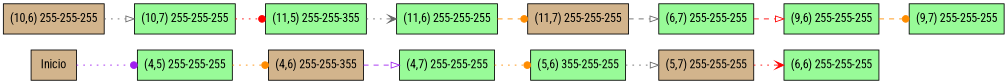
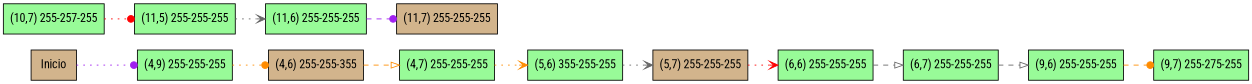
node "(10,6) 255-255-255": removed
node "(10,7) 255-255-255": label "(10,7) 255-255-255" -> "(10,7) 255-257-255"
node "(11,5) 255-255-355": label "(11,5) 255-255-355" -> "(11,5) 255-255-255"
edge "(11,6) 255-255-255" -> "(11,7) 255-255-255": color darkorange -> purple
edge "(11,7) 255-255-255" -> "(6,7) 255-255-255": now "(6,6) 255-255-255" -> "(6,7) 255-255-255"
edge "(6,7) 255-255-255" -> "(9,6) 255-255-255": color red -> gray40
node "(9,7) 255-255-255": label "(9,7) 255-255-255" -> "(9,7) 255-275-255"
node "(4,5) 255-255-255": label "(4,5) 255-255-255" -> "(4,9) 255-255-255"
edge "(4,6) 255-255-355" -> "(4,7) 255-255-255": color purple -> darkorange
edge "(4,7) 255-255-255" -> "(5,6) 355-255-255": arrowhead dot -> vee
edge "(5,6) 355-255-255" -> "(5,7) 255-255-255": arrowhead onormal -> vee
